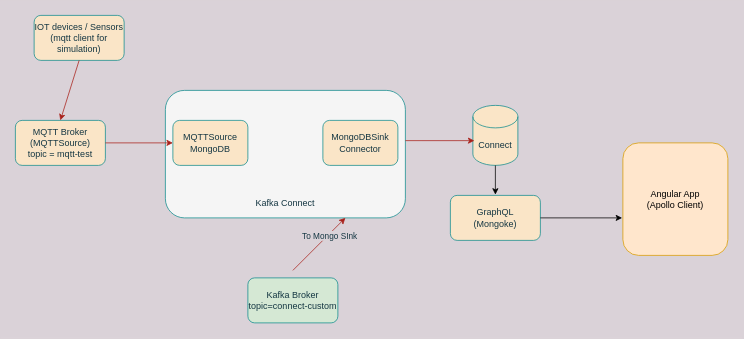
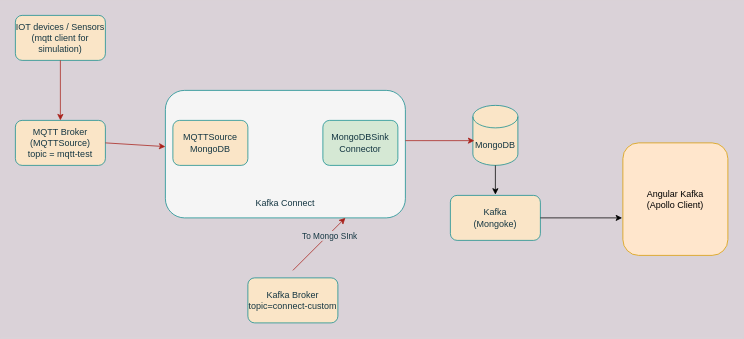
node "IOT devices / Sensors (mqtt client for simulation)": moved (79, 38) -> (60, 38)
edge "MQTT Broker (MQTTSource) topic = mqtt-test" -> "MQTTSource MongoDB": now "MQTT Broker (MQTTSource) topic = mqtt-test" -> "Kafka Connect"
node "MongoDBSink Connector": fillcolor #fae5c7 -> #d5e8d4
node "Connect": label "Connect" -> "MongoDB"
node "Angular App (Apollo Client)": label "Angular App (Apollo Client)" -> "Angular Kafka (Apollo Client)"
node "GraphQL (Mongoke)": label "GraphQL (Mongoke)" -> "Kafka (Mongoke)"
node "Kafka Broker topic=connect-custom": fillcolor #d5e8d4 -> #fae5c7
